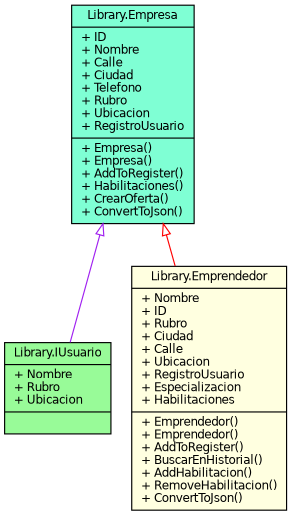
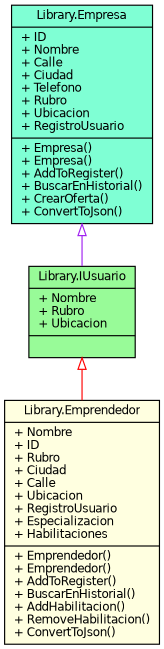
node "Library.Empresa": text "+ Habilitaciones()" -> "+ BuscarEnHistorial()"
edge "Library.Emprendedor" -> "Library.Empresa": now "Library.Emprendedor" -> "Library.IUsuario"
